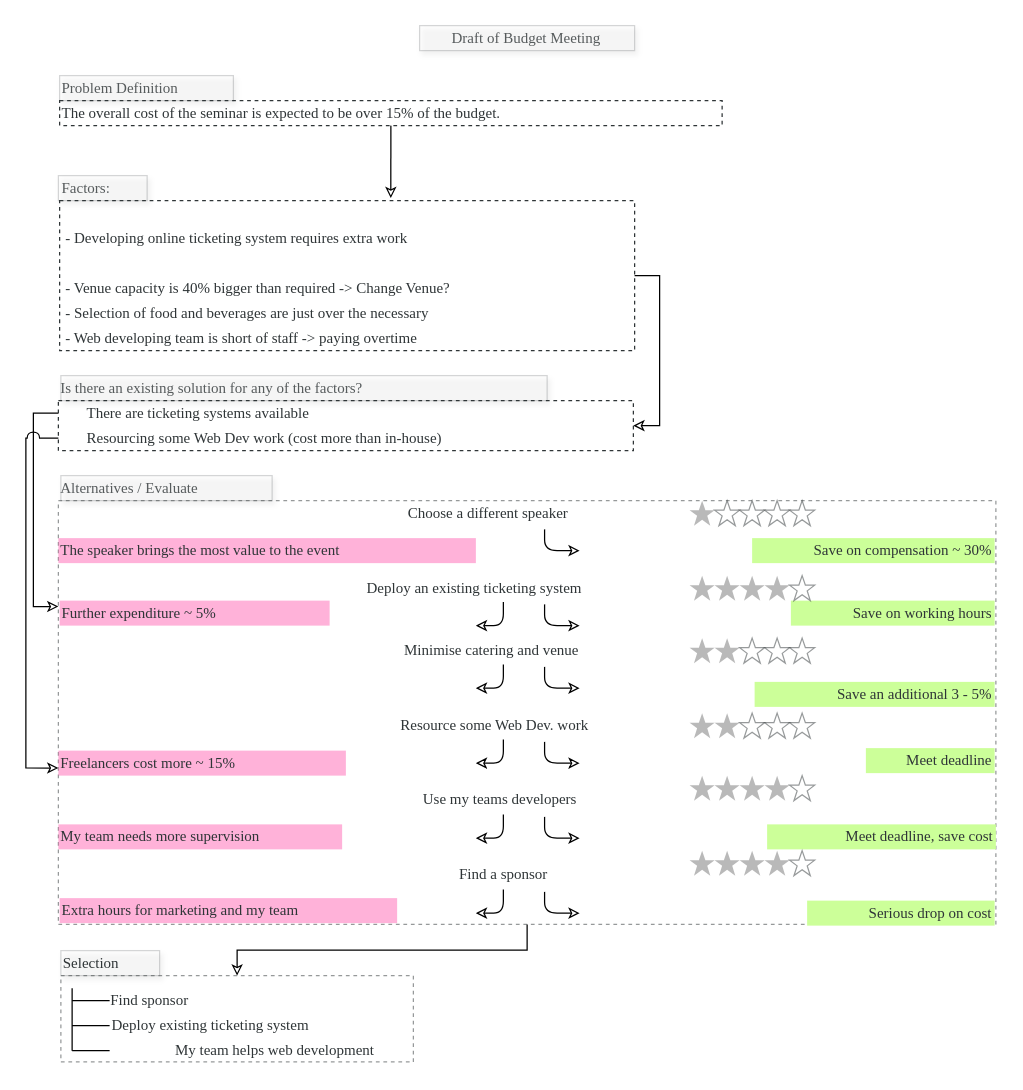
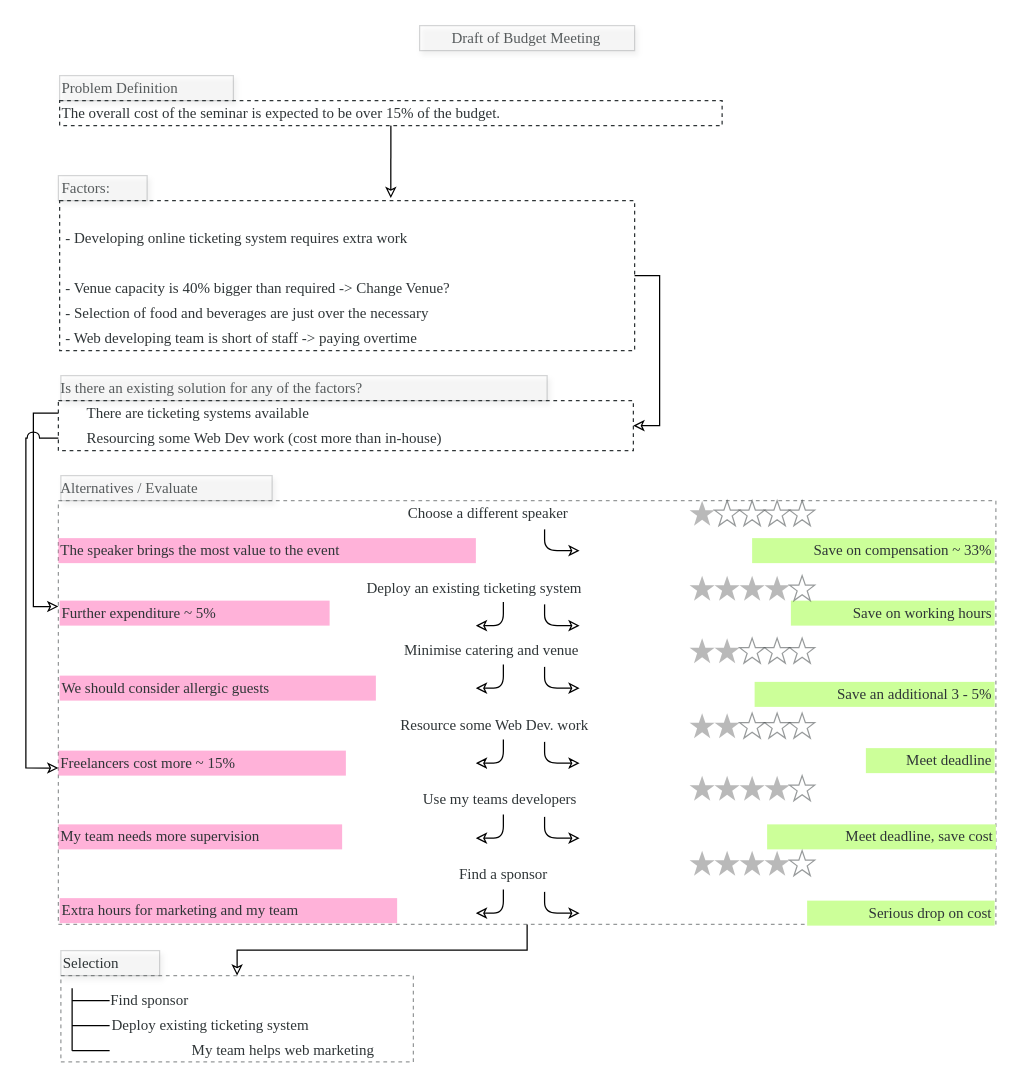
node "Save on compensation ~ 30%": label "Save on compensation ~ 30%" -> "Save on compensation ~ 33%"
node "We should consider allergic guests": added
node "My team helps web development": label "My team helps web development" -> "My team helps web marketing"
